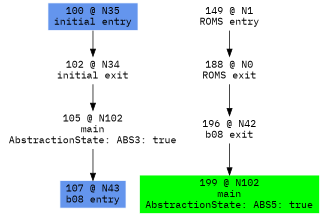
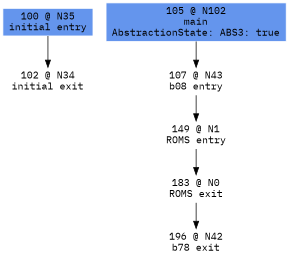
node "188 @ N0 ROMS exit": label "188 @ N0 ROMS exit" -> "183 @ N0 ROMS exit"
edge "102 @ N34 initial exit" -> "105 @ N102 main AbstractionState: ABS3: true": removed
edge "107 @ N43 b08 entry" -> "149 @ N1 ROMS entry": added
node "105 @ N102 main AbstractionState: ABS3: true": fillcolor white -> cornflowerblue
node "196 @ N42 b08 exit": label "196 @ N42 b08 exit" -> "196 @ N42 b78 exit"
node "107 @ N43 b08 entry": fillcolor cornflowerblue -> white
node "199 @ N102 main AbstractionState: ABS5: true": removed
